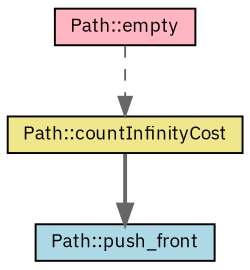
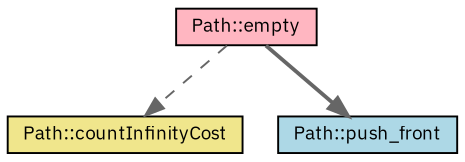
edge "Path::countInfinityCost" -> "Path::push_front": now "Path::empty" -> "Path::push_front"
